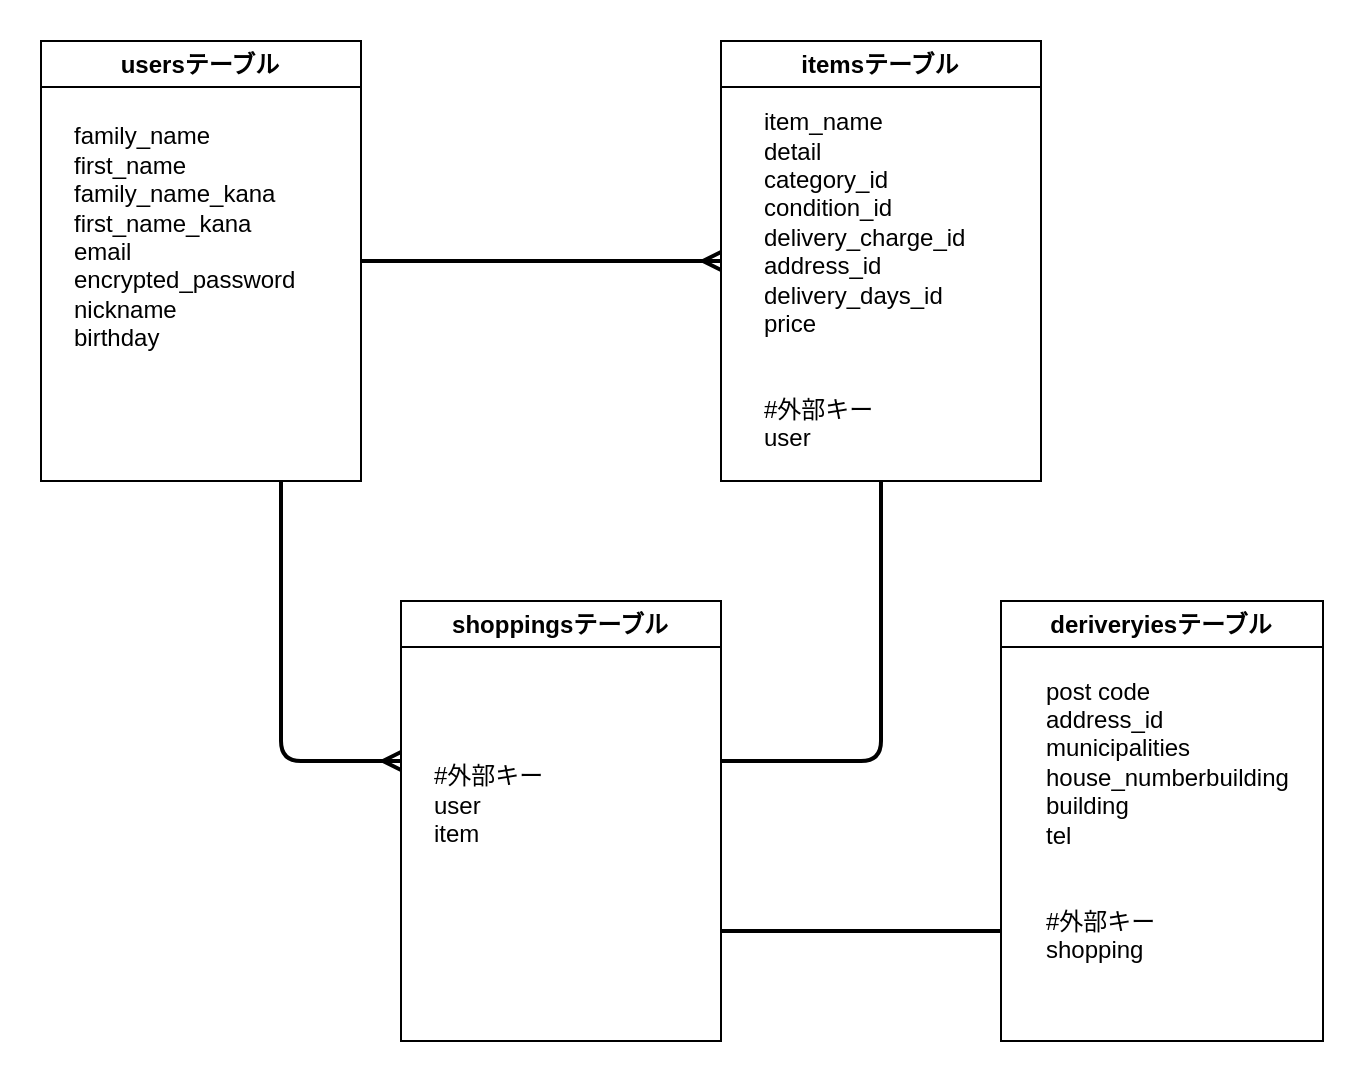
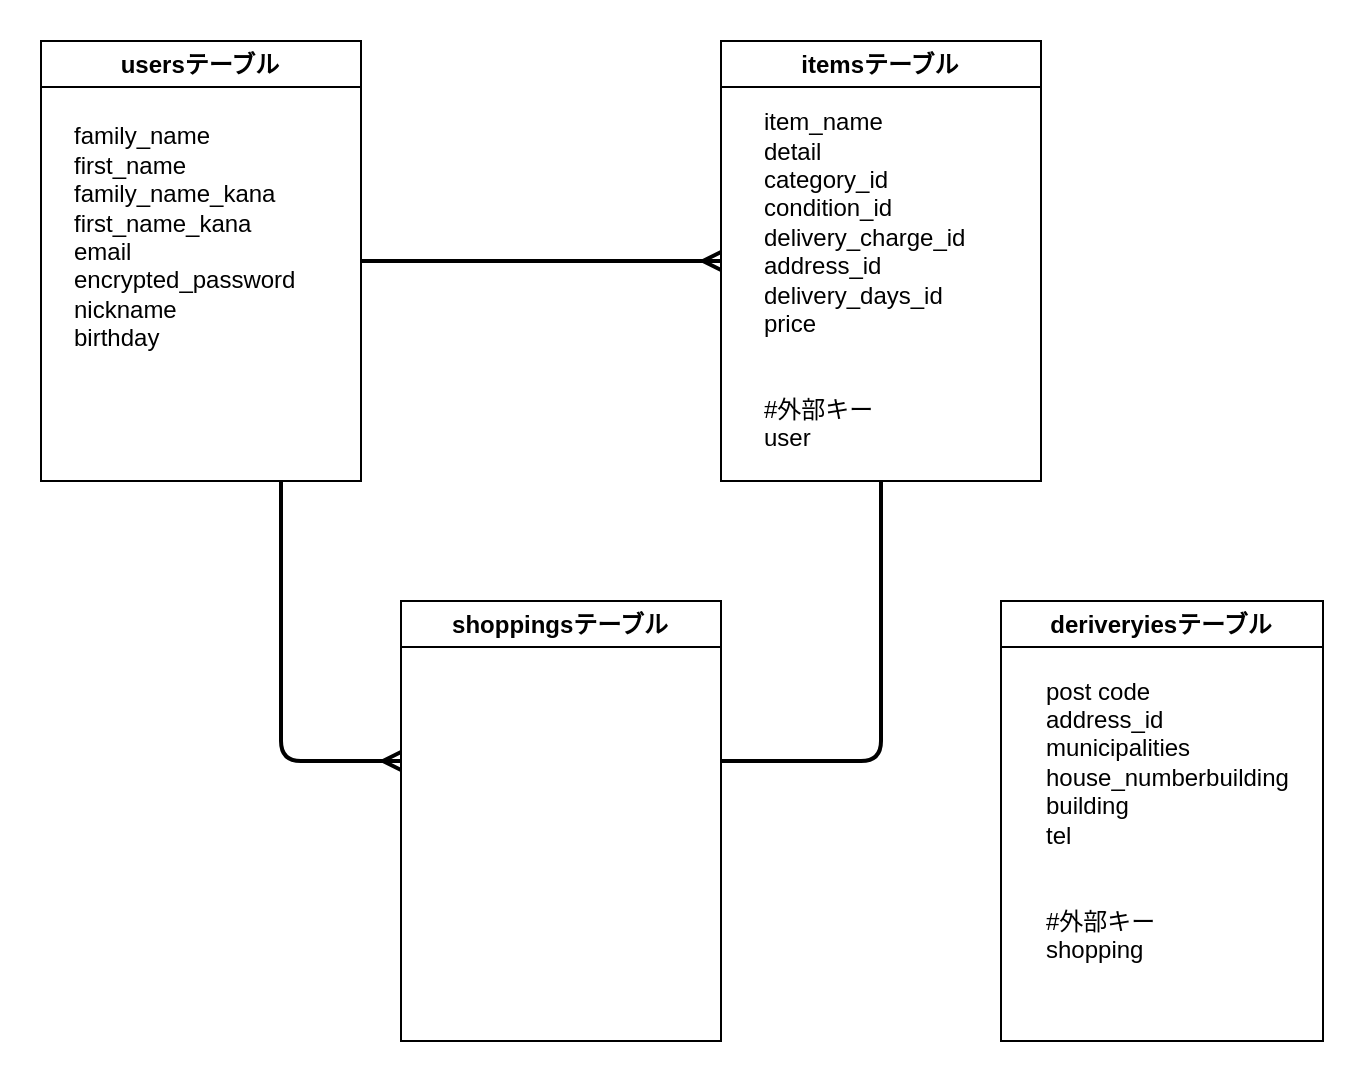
node "#外部キー user item": removed
edge "shoppingsテーブル" -- "deriveryiesテーブル": removed
